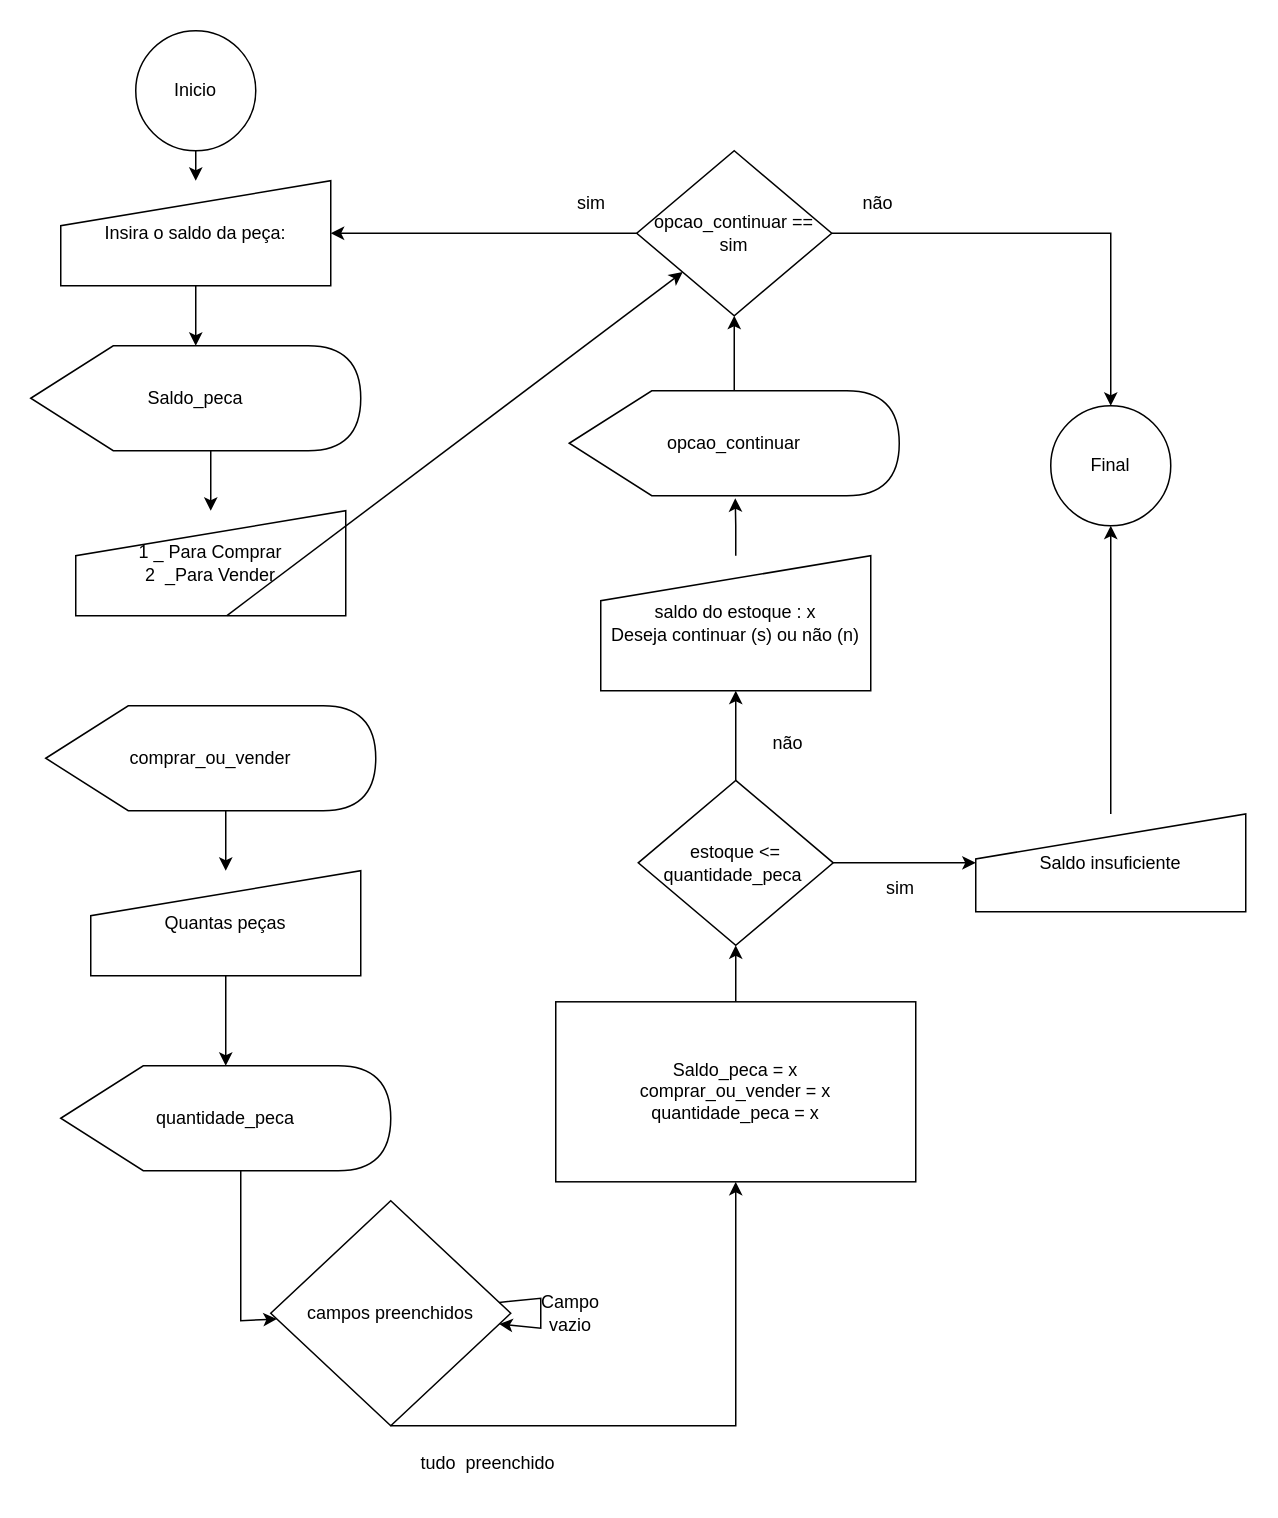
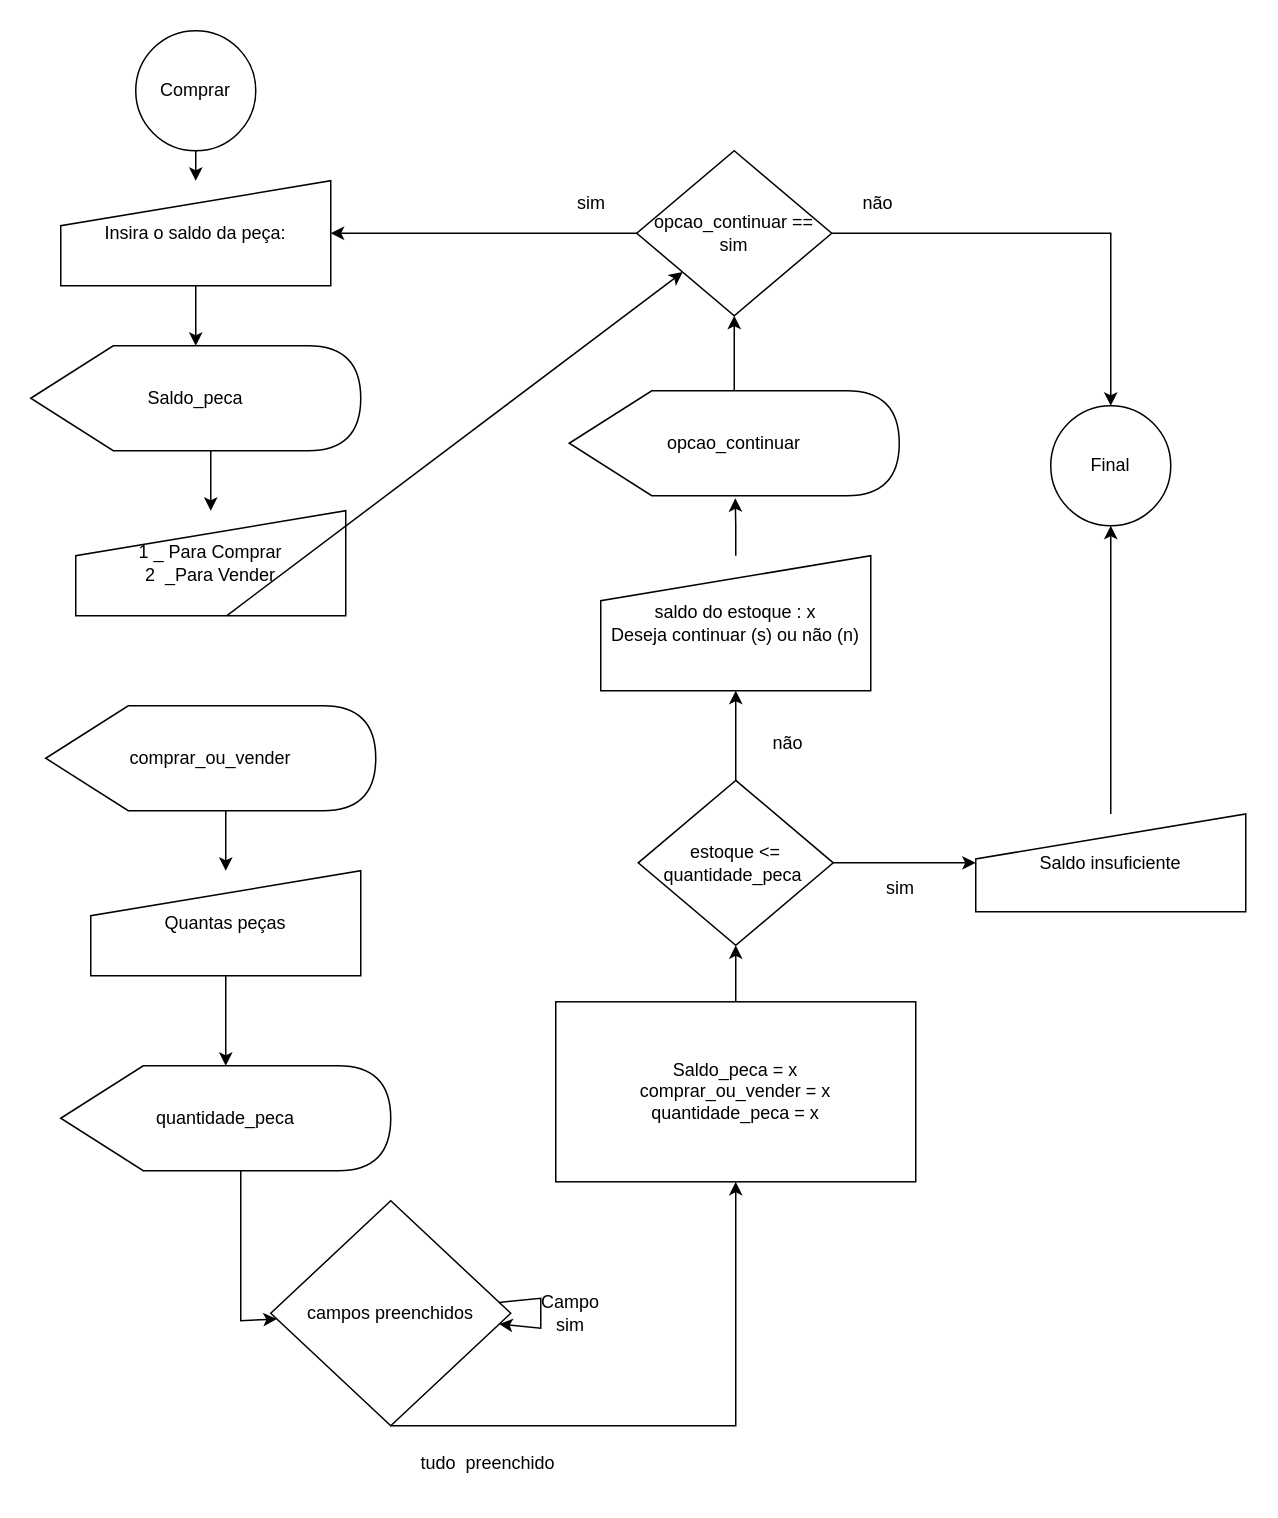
node "Inicio": label "Inicio" -> "Comprar"
node "Campo vazio": label "Campo vazio" -> "Campo sim"
